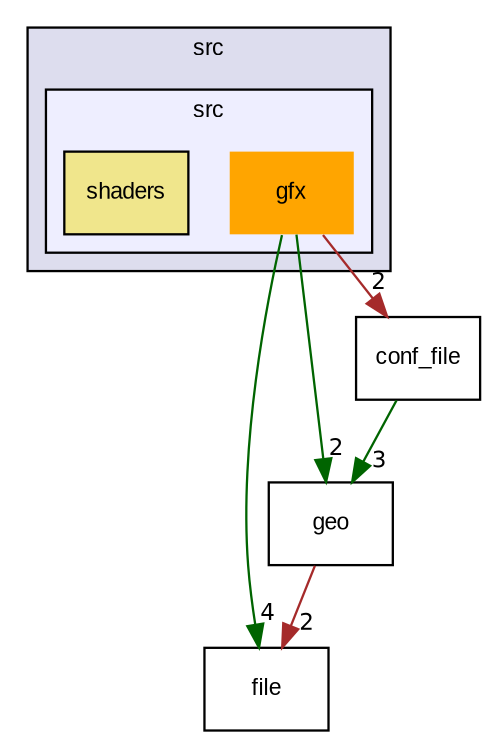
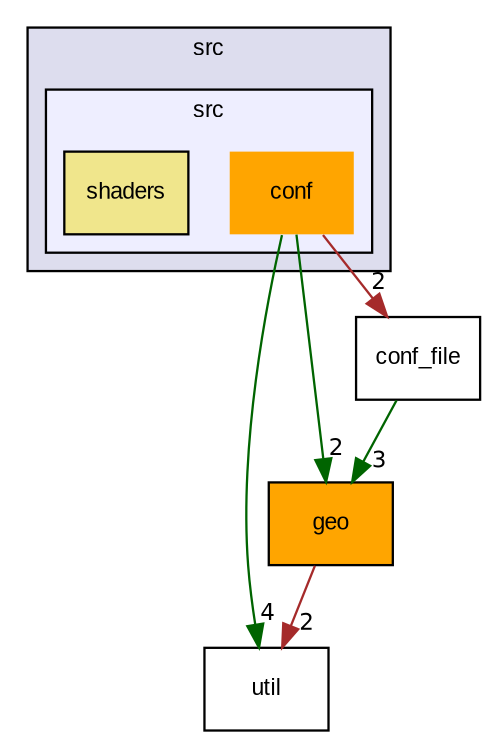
node "gfx": label "gfx" -> "conf"
node "geo": fillcolor white -> orange
node "file": label "file" -> "util"
